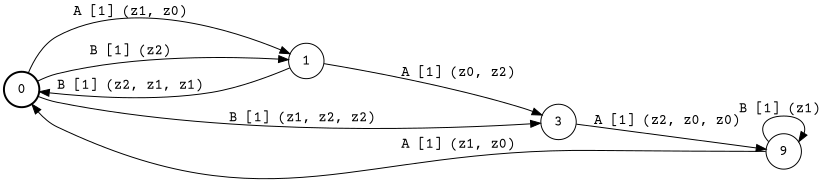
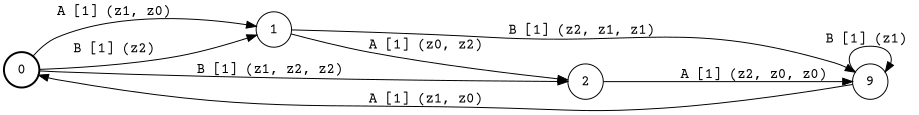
edge "1" -> "0": now "1" -> "9"
node "3": label "3" -> "2"
